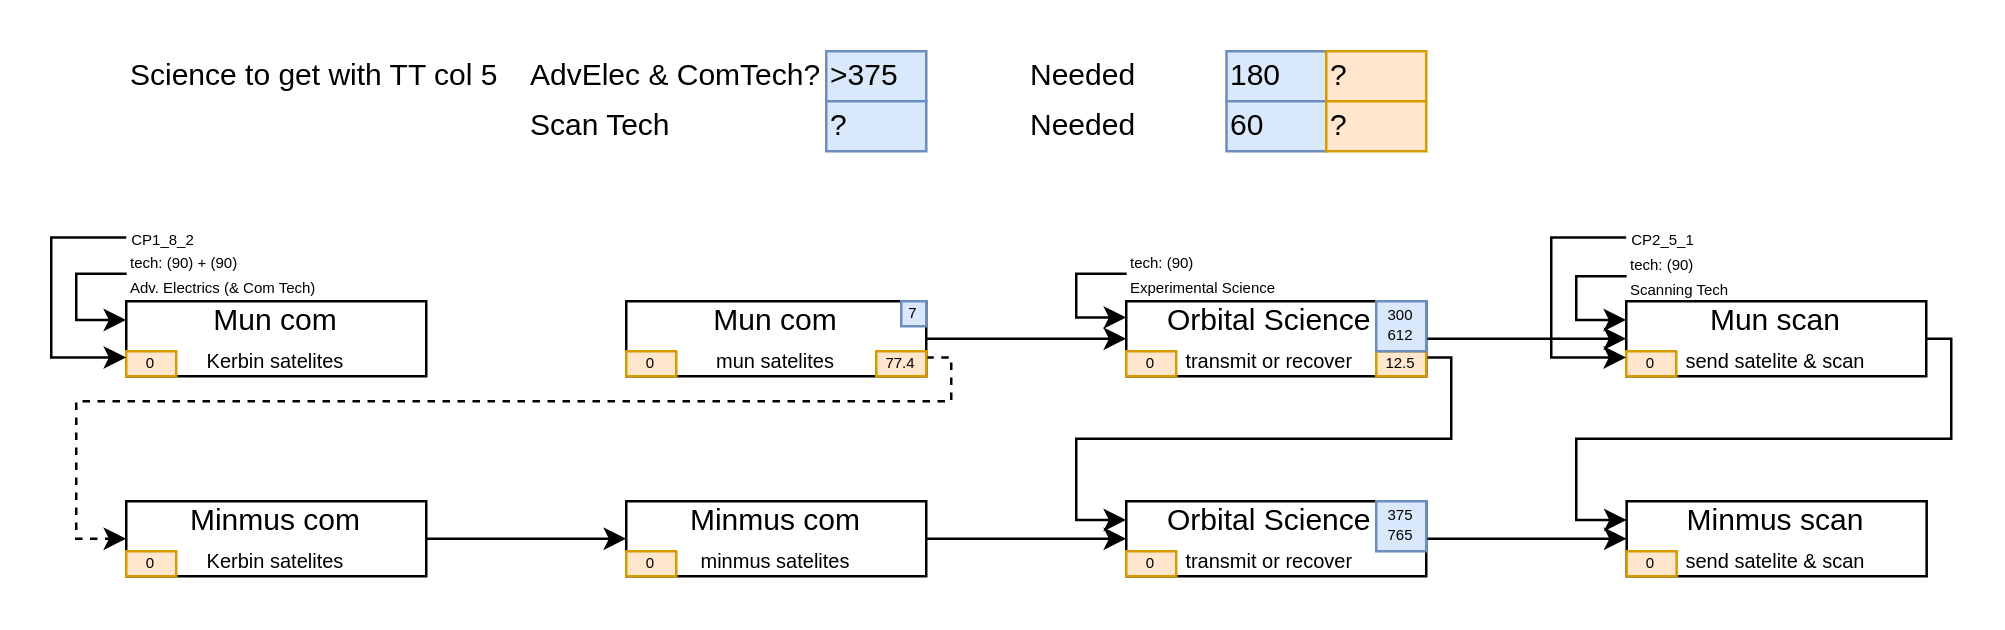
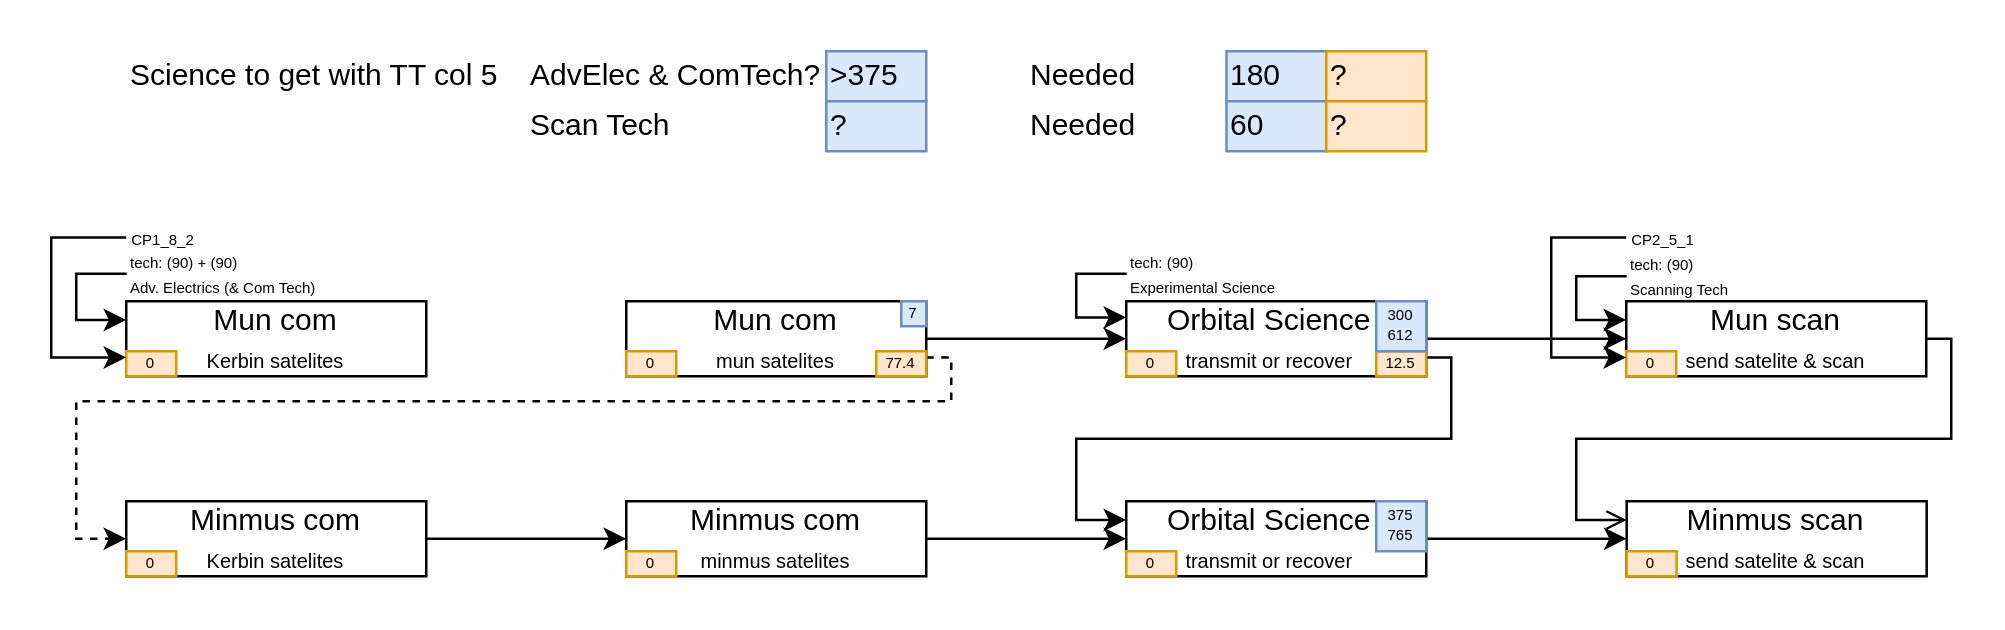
edge "Mun scan send satelite & scan" -> "Minmus scan send satelite & scan": arrowhead classic -> open
